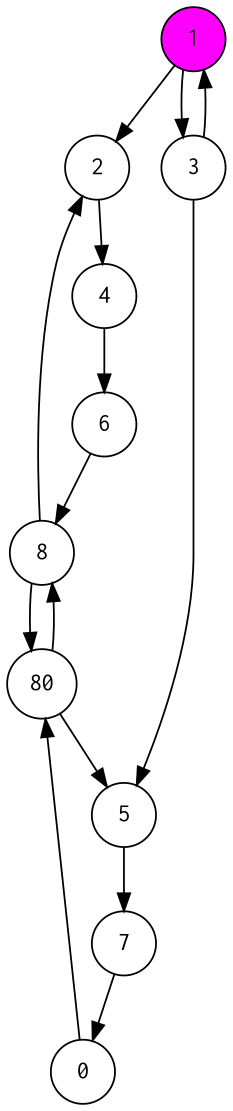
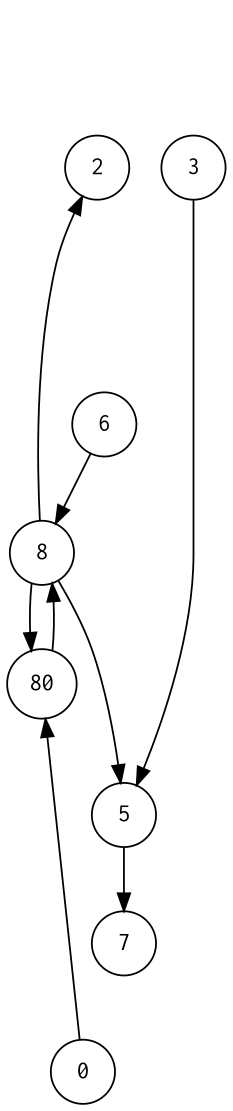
node "1": removed
node "4": removed
edge "80" -> "5": now "8" -> "5"
edge "7" -> "0": removed
